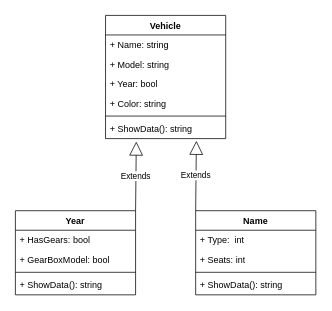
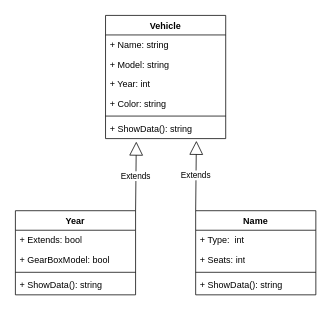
node "+ Year: bool": label "+ Year: bool" -> "+ Year: int"
node "+ HasGears: bool": label "+ HasGears: bool" -> "+ Extends: bool"
